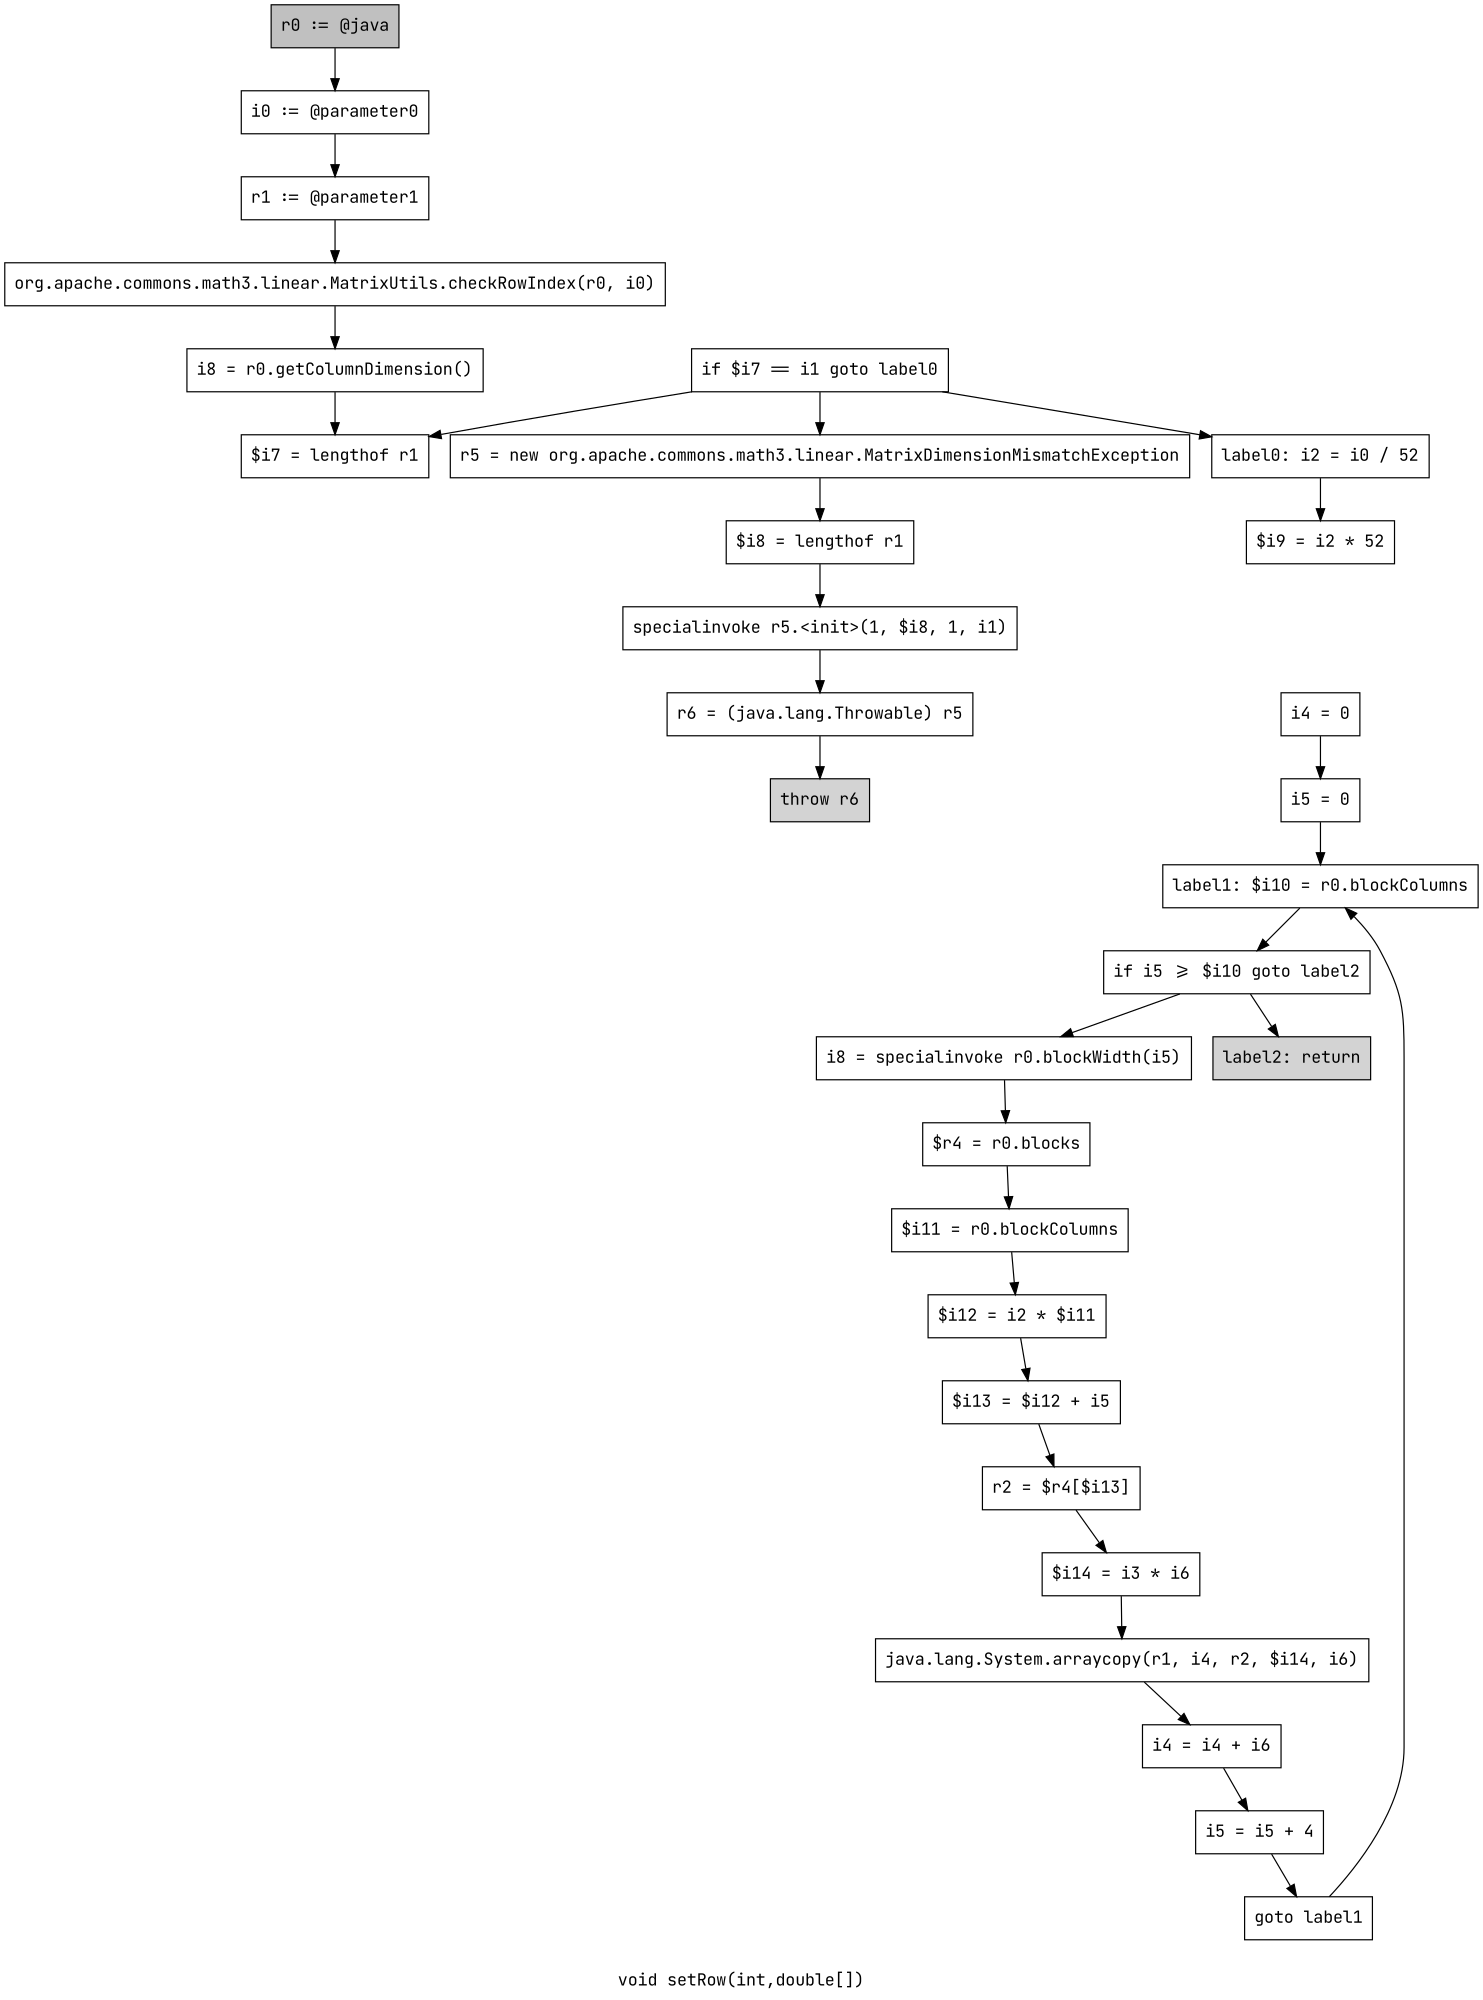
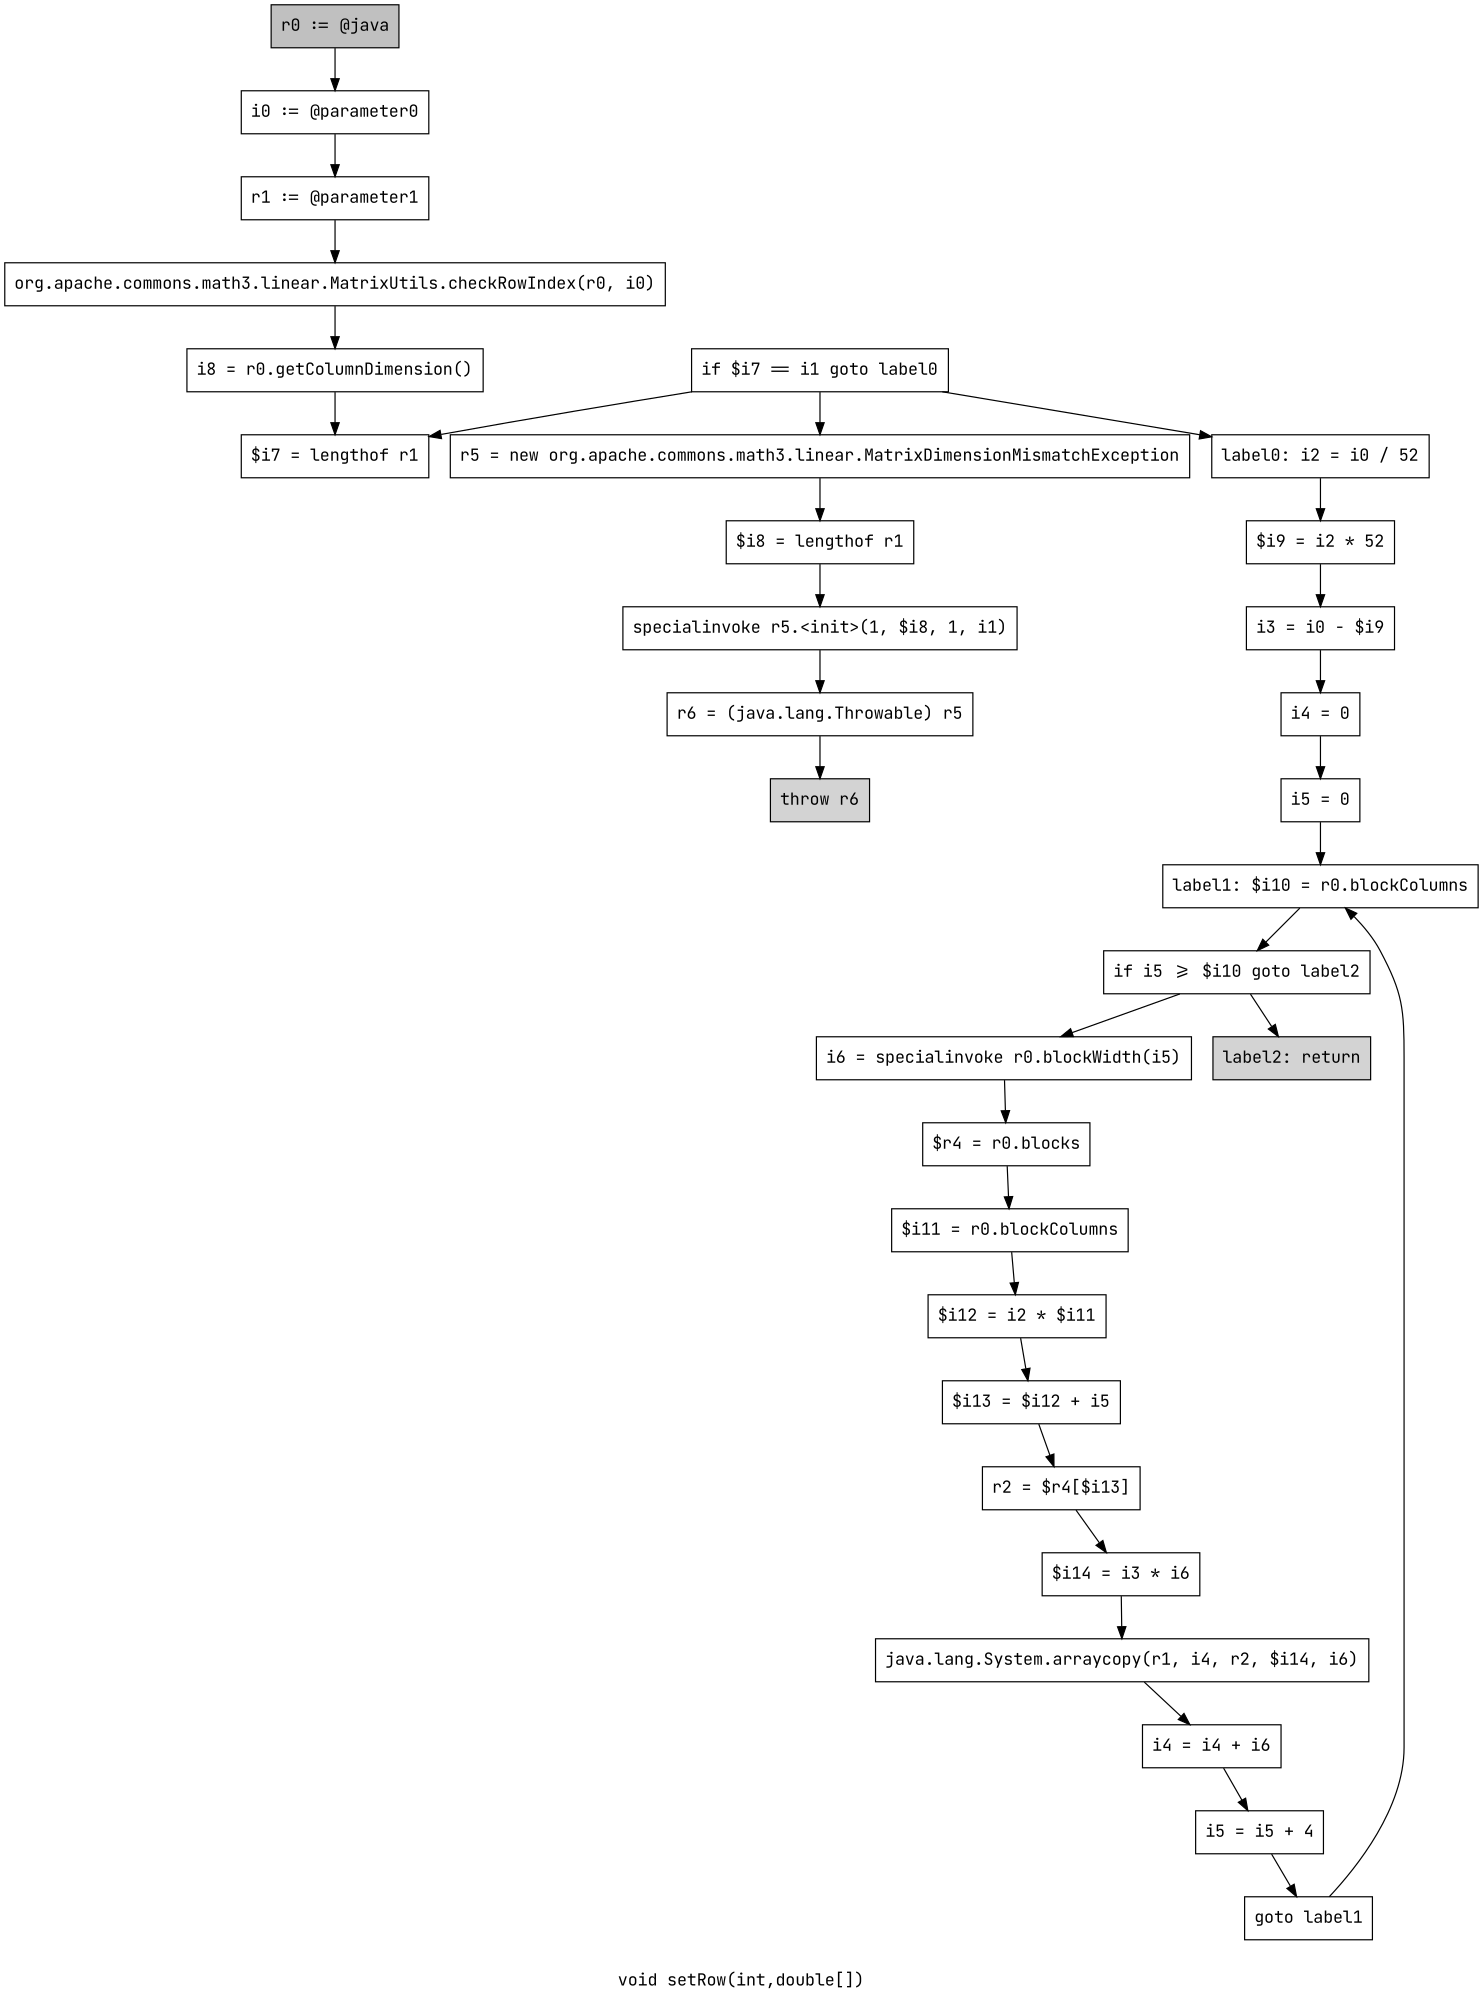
node "i3 = i0 - $i9": added
node "i8 = specialinvoke r0.blockWidth(i5)": label "i8 = specialinvoke r0.blockWidth(i5)" -> "i6 = specialinvoke r0.blockWidth(i5)"
